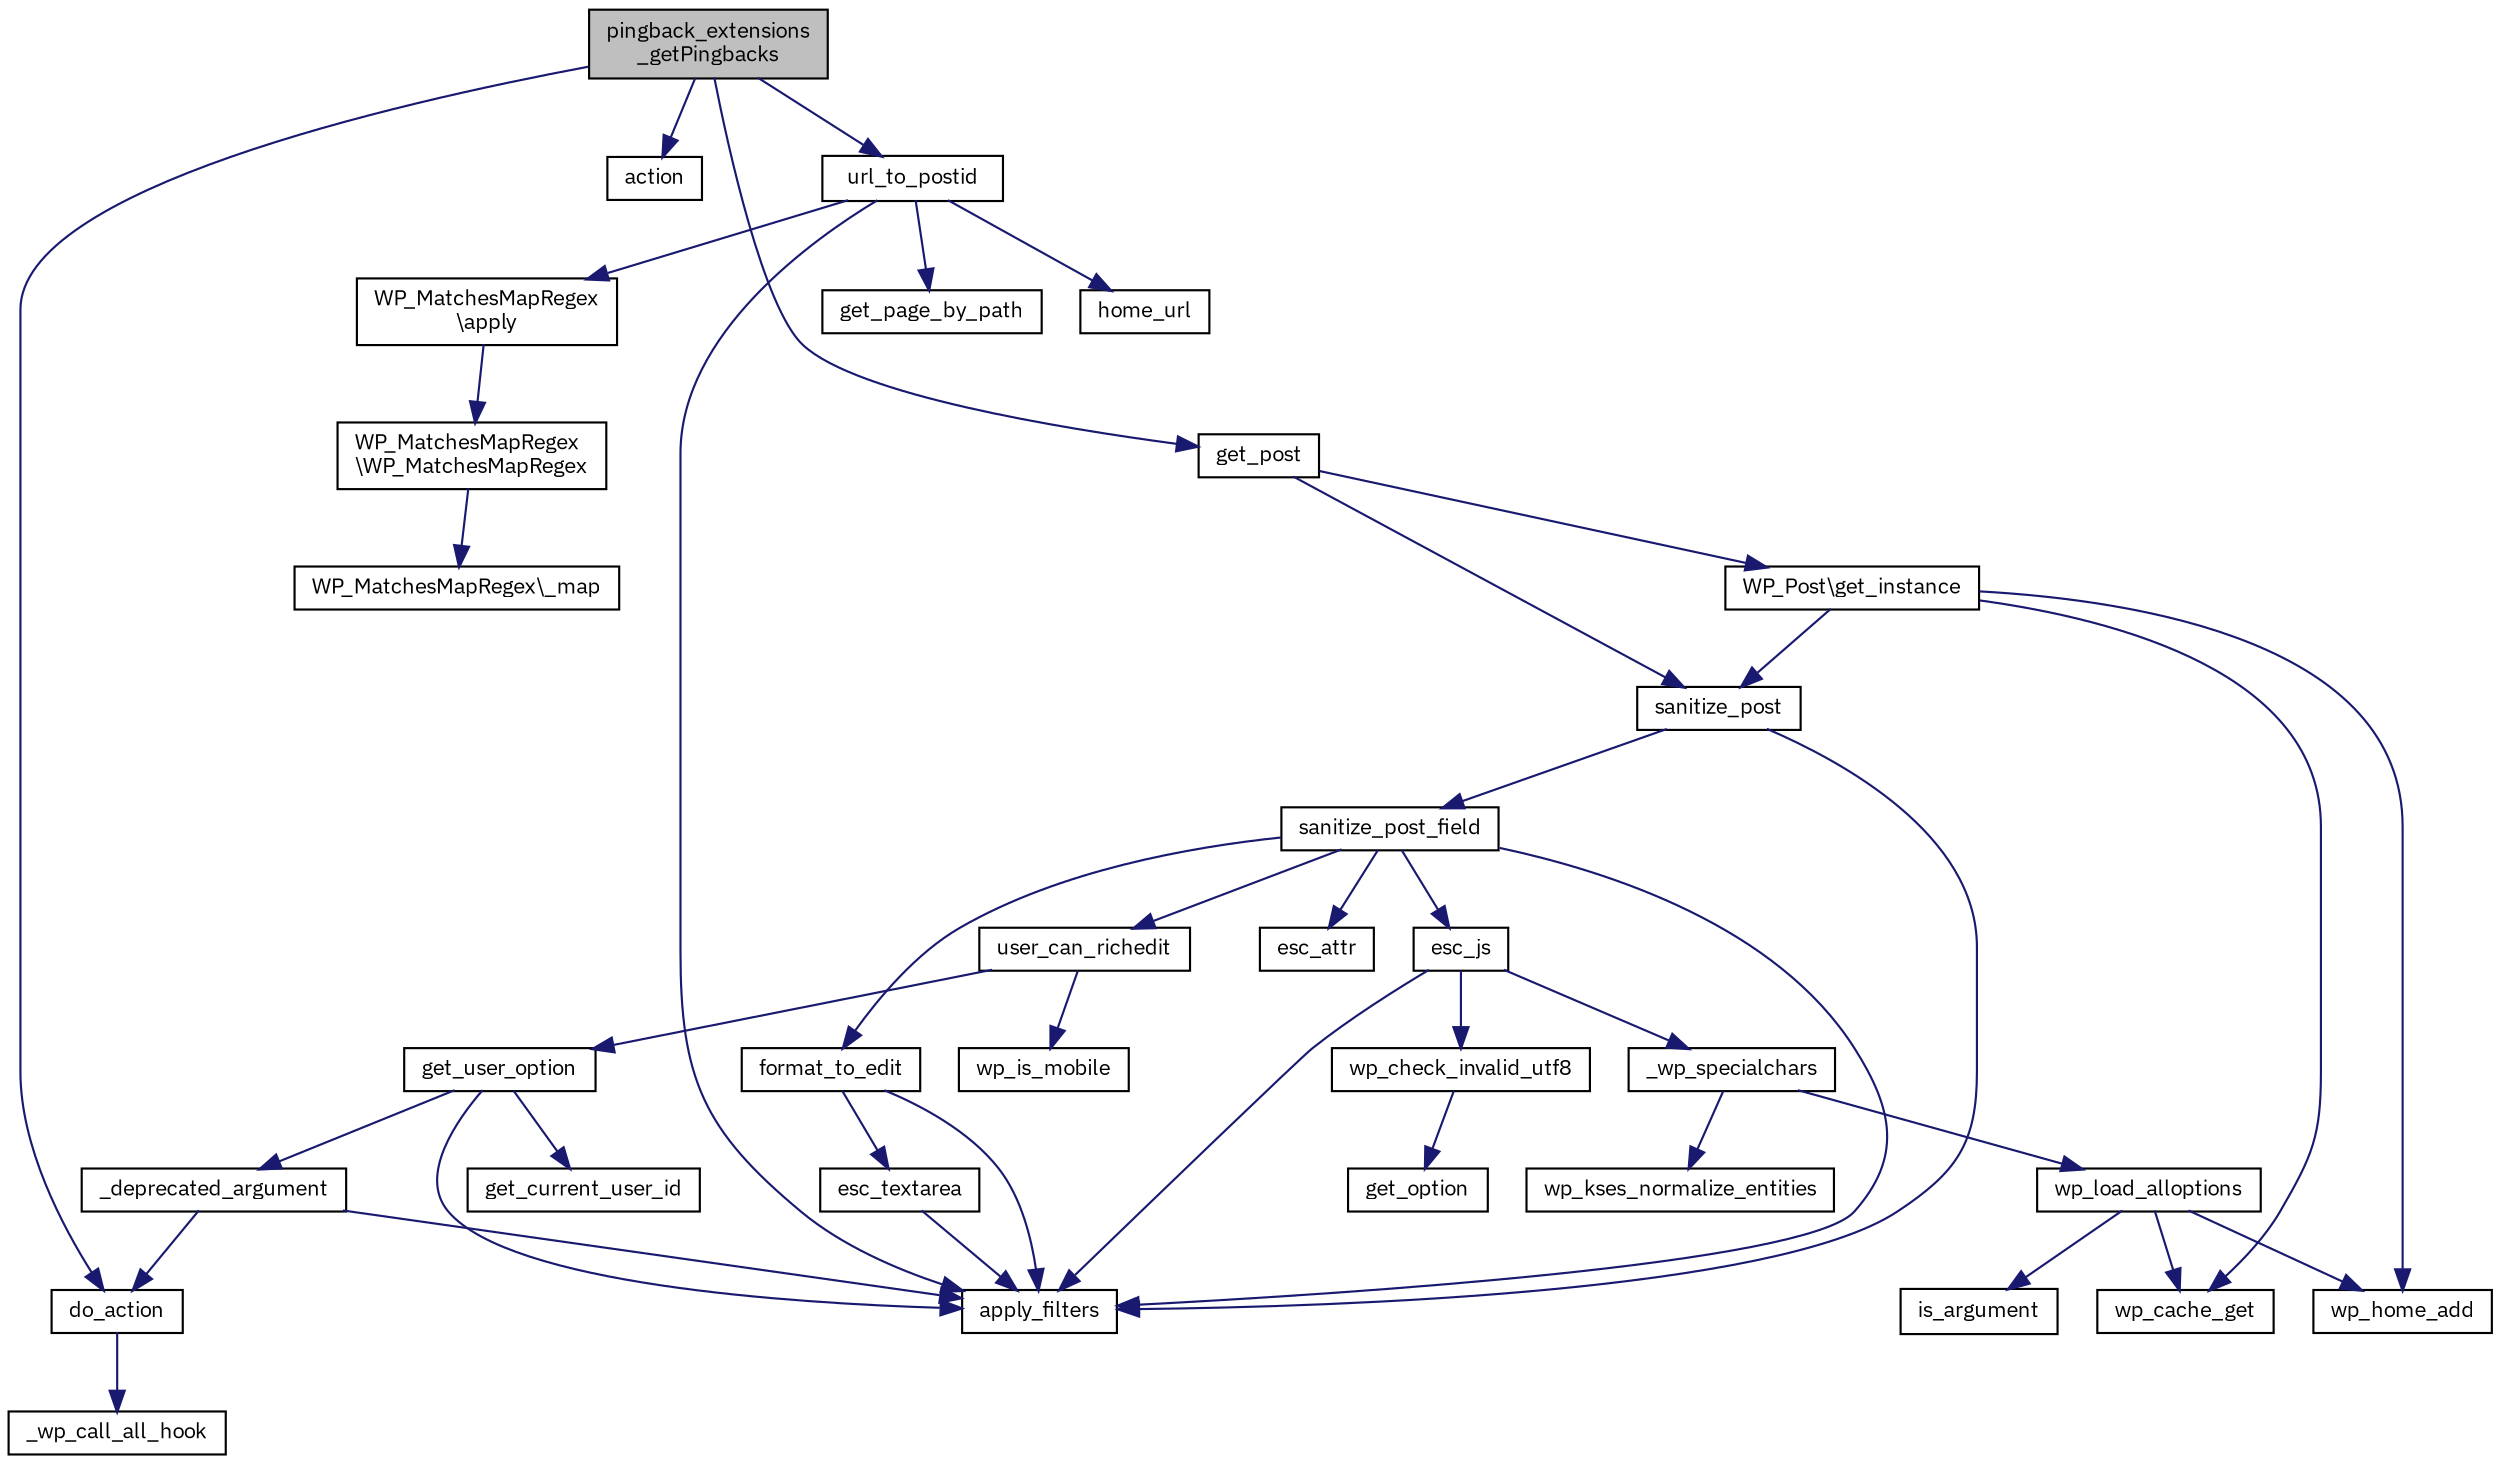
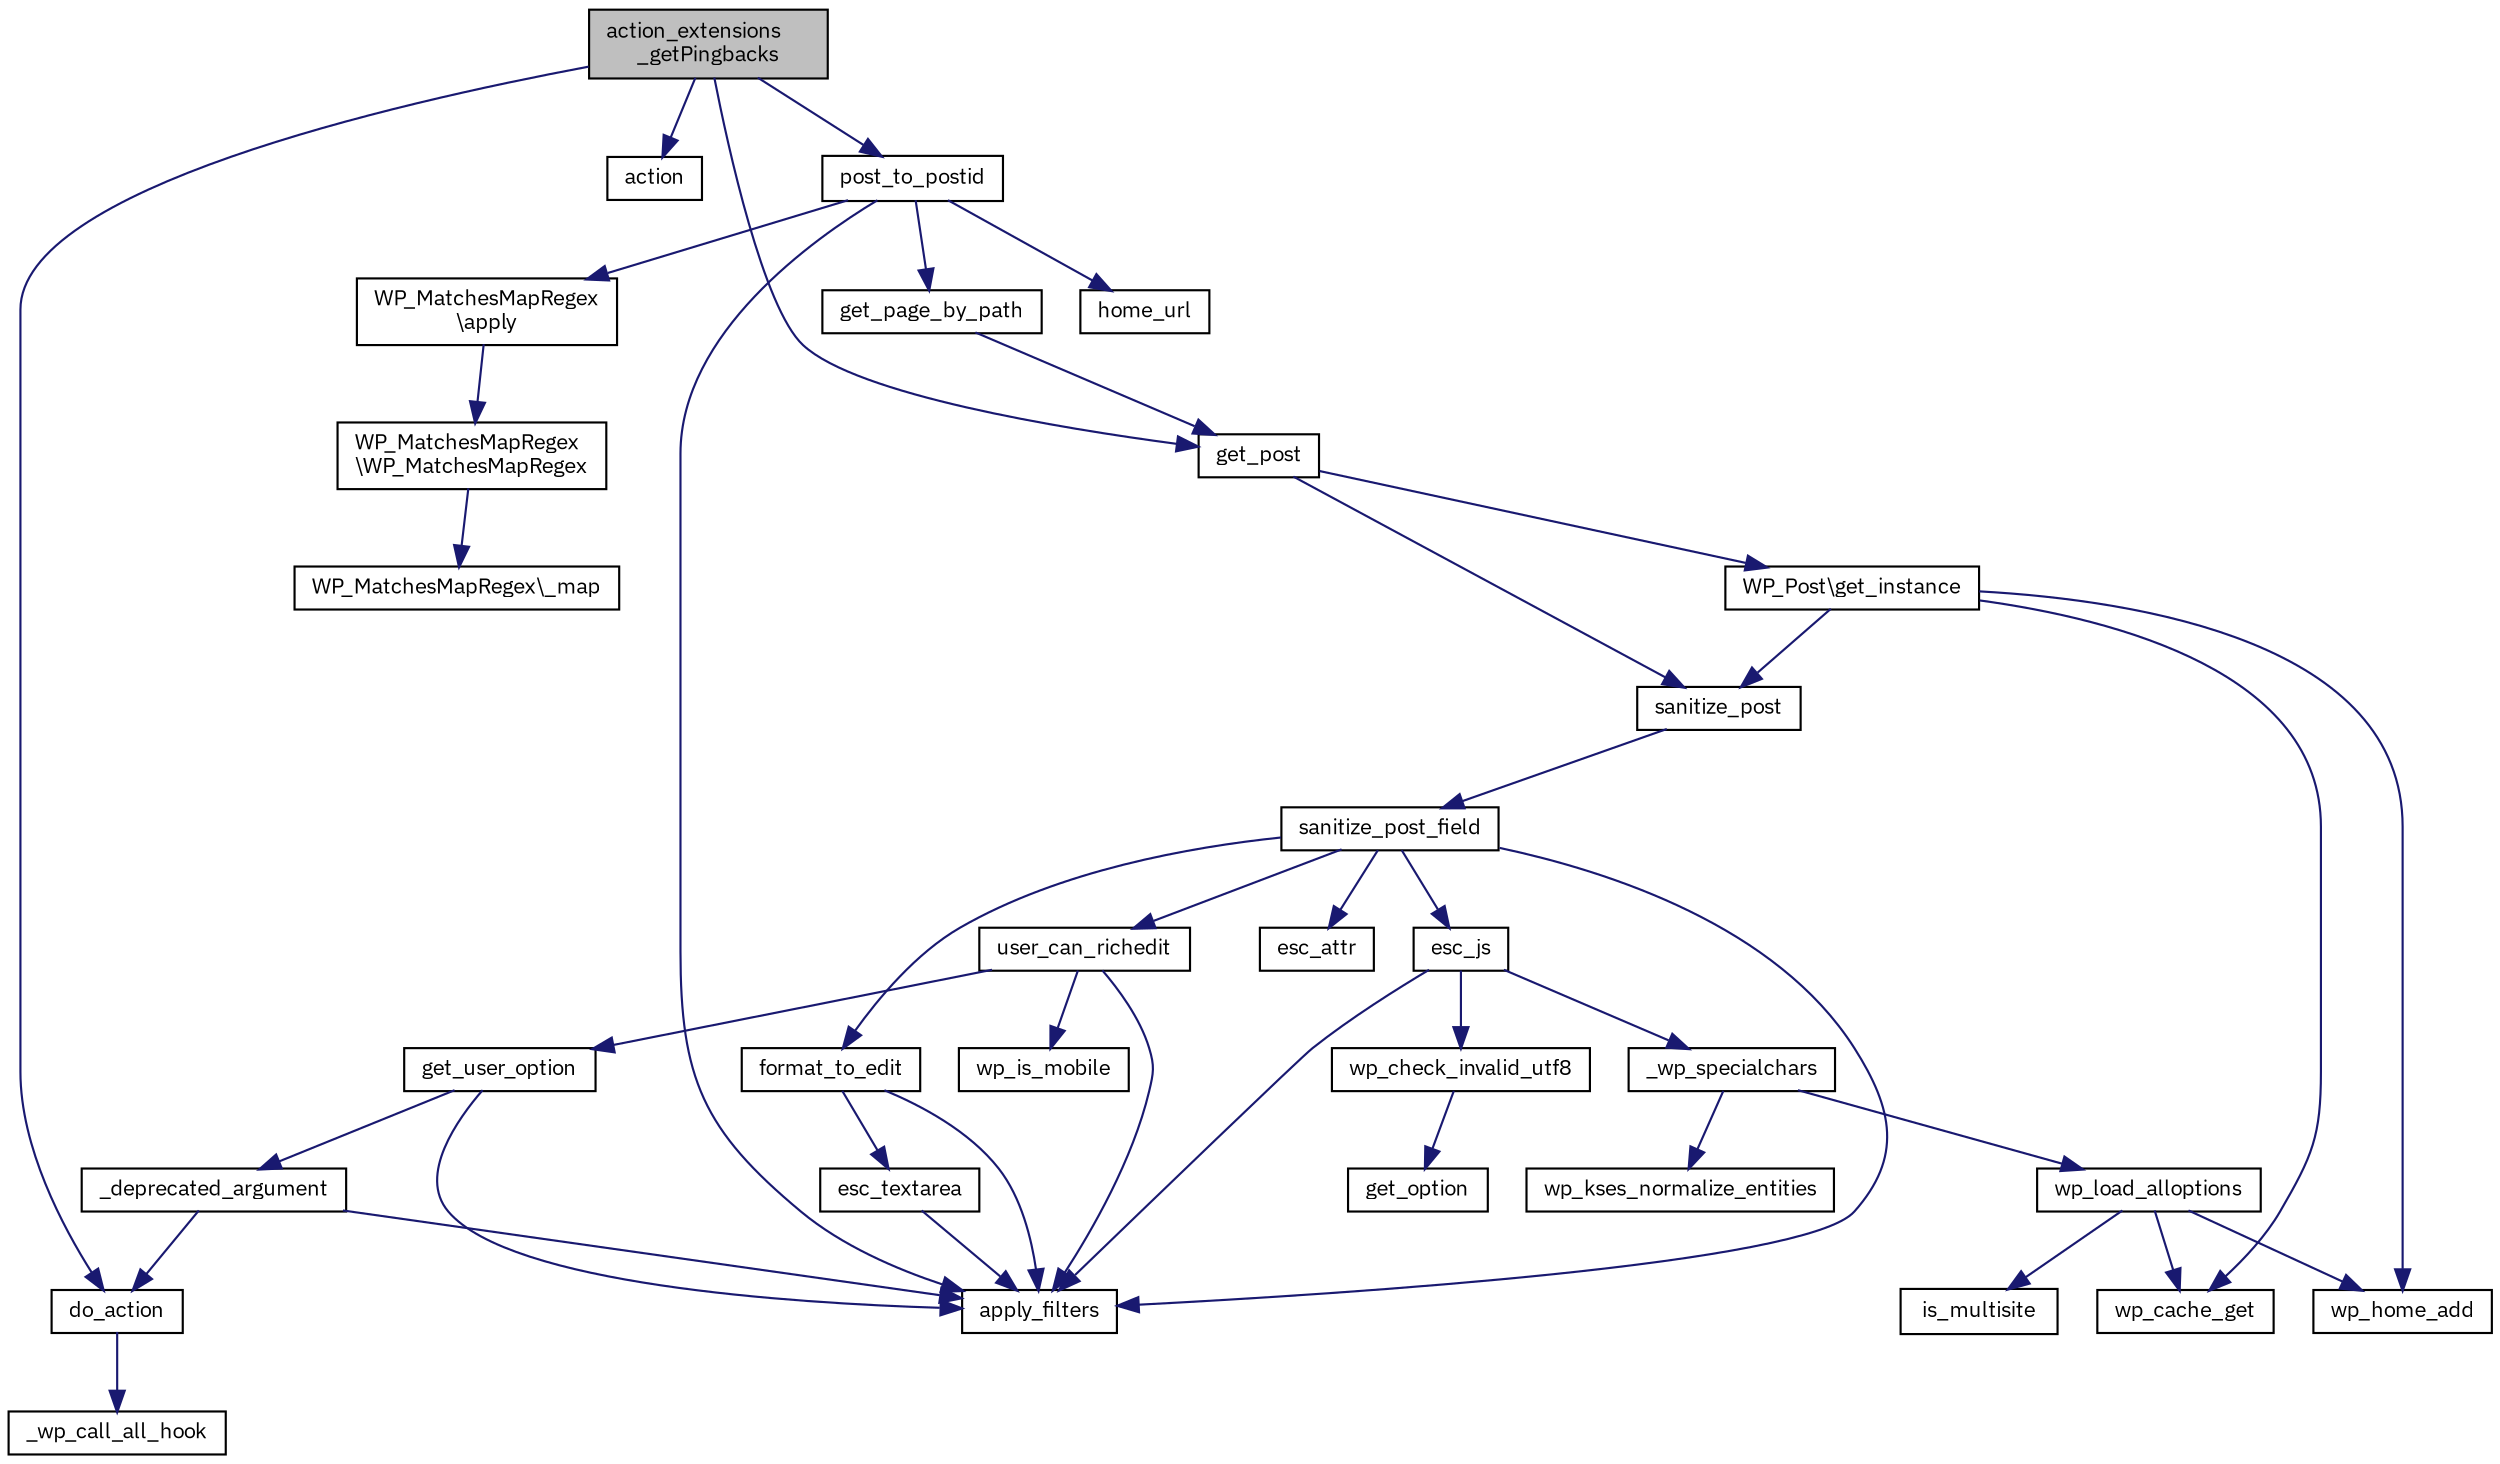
node "pingback_extensions _getPingbacks": label "pingback_extensions _getPingbacks" -> "action_extensions _getPingbacks"
node "url_to_postid": label "url_to_postid" -> "post_to_postid"
edge "get_page_by_path" -> "get_post": added
node "get_current_user_id": removed
edge "sanitize_post" -> "apply_filters": now "user_can_richedit" -> "apply_filters"
node "is_argument": label "is_argument" -> "is_multisite"
